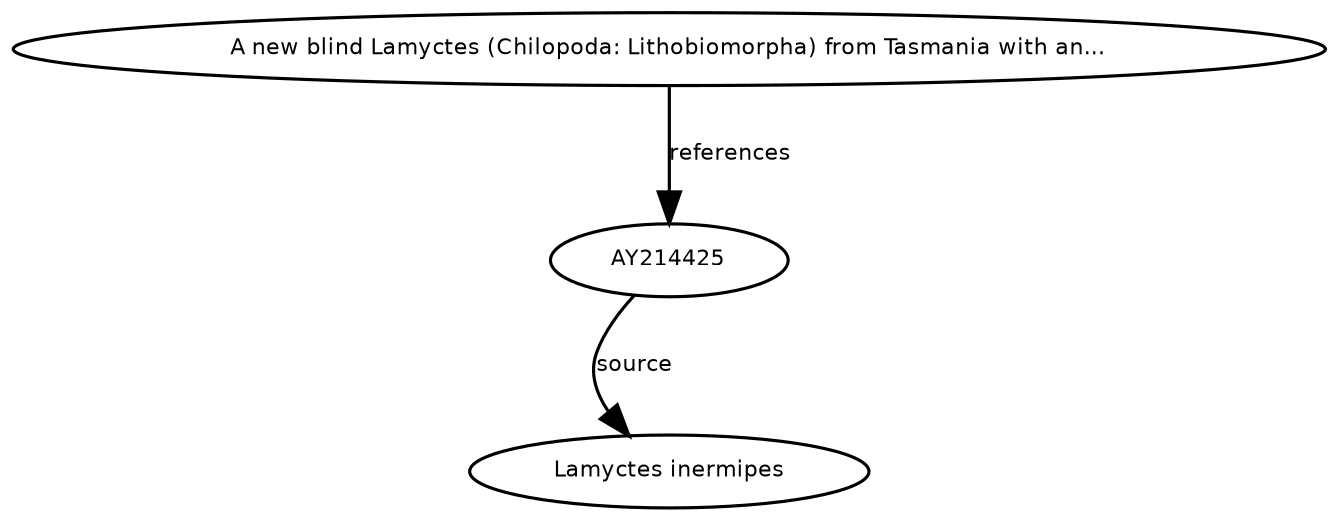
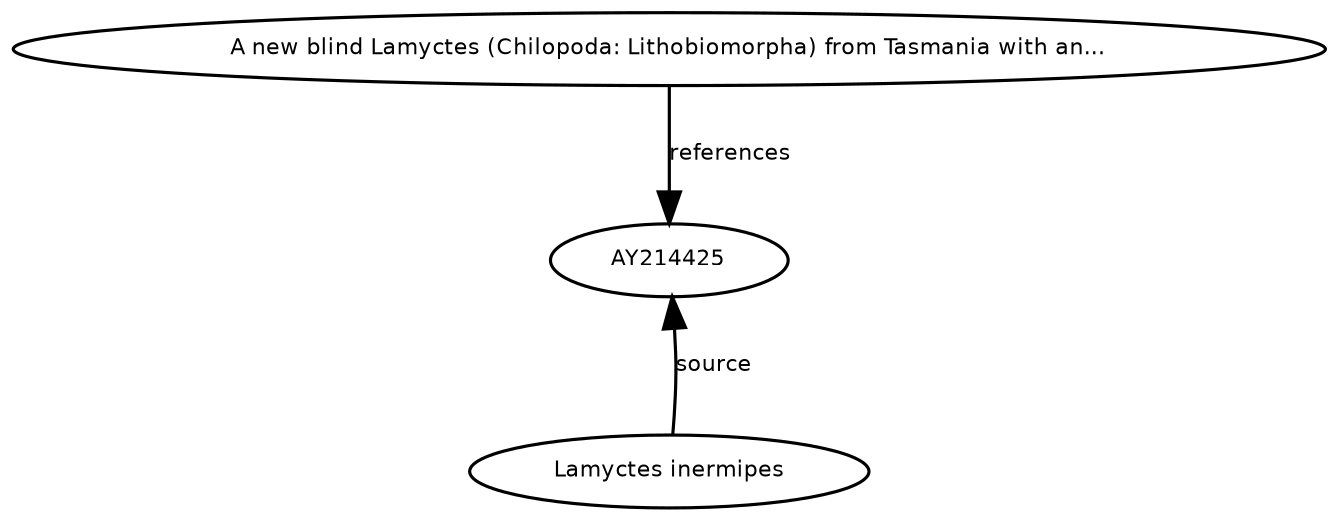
edge "AY214425" -> "Lamyctes inermipes": reversed
